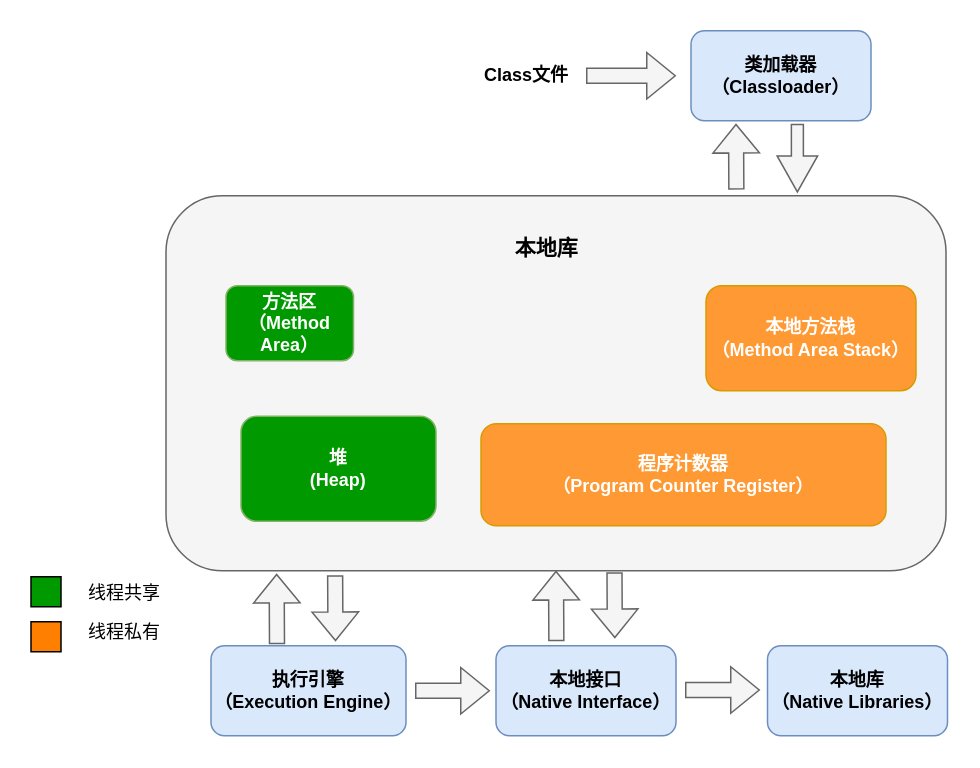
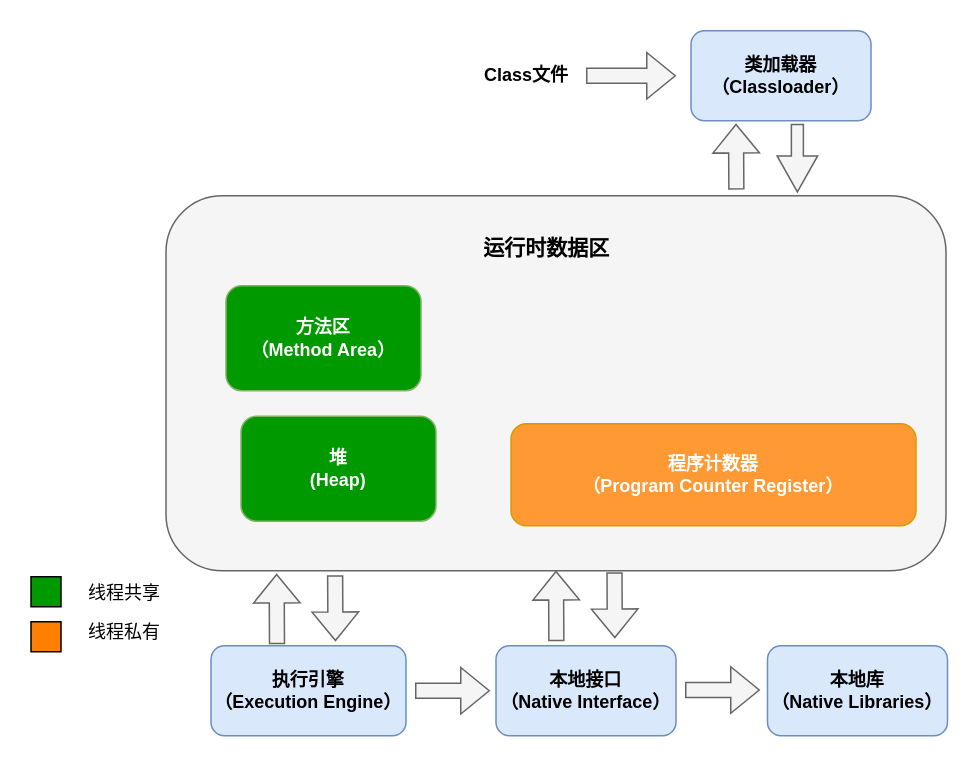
node "本地库": label "本地库" -> "运行时数据区"
node "方法区 （Method Area）": size 128x75 -> 195x105
node "本地方法栈 （Method Area Stack）": removed
node "程序计数器 （Program Counter Register）": moved (683, 475) -> (713, 475)
